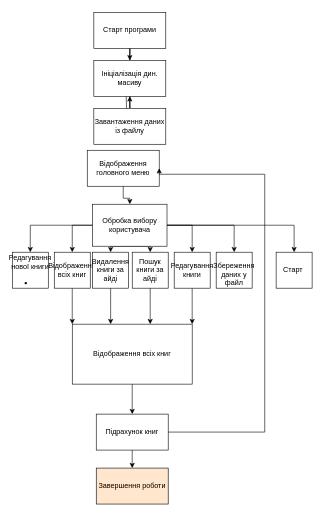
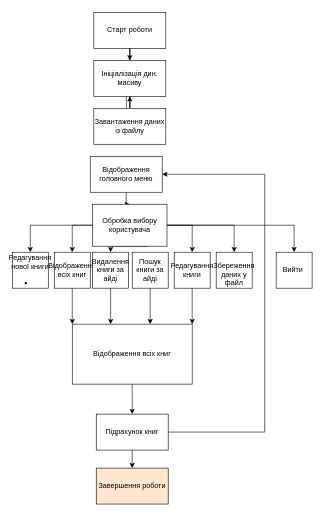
node "Старт програми": label "Старт програми" -> "Старт роботи"
node "Відображення головного меню": moved (123, 168) -> (126, 174)
edge "Обробка вибору користувача" -> "Пошук книги за айді": removed
node "Старт": label "Старт" -> "Вийти"
